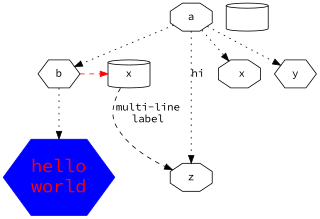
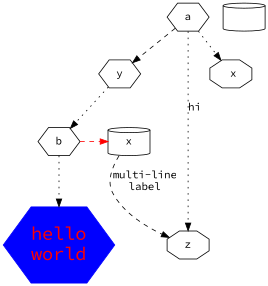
node "a": shape octagon -> hexagon
edge "a" -> "b": now "y" -> "b"
edge "a" -> "y": style dotted -> dashed
